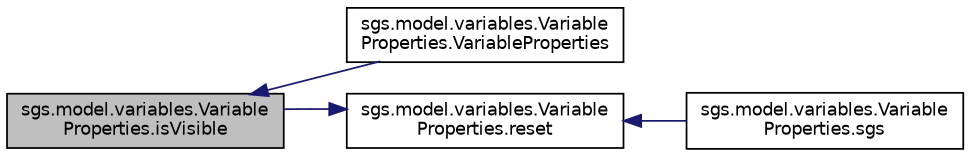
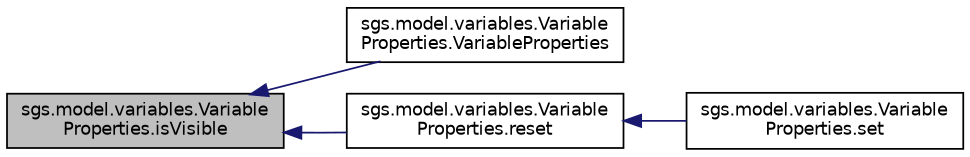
edge "sgs.model.variables.Variable Properties.isVisible" -> "sgs.model.variables.Variable Properties.reset": reversed
node "sgs.model.variables.Variable Properties.sgs": label "sgs.model.variables.Variable Properties.sgs" -> "sgs.model.variables.Variable Properties.set"
